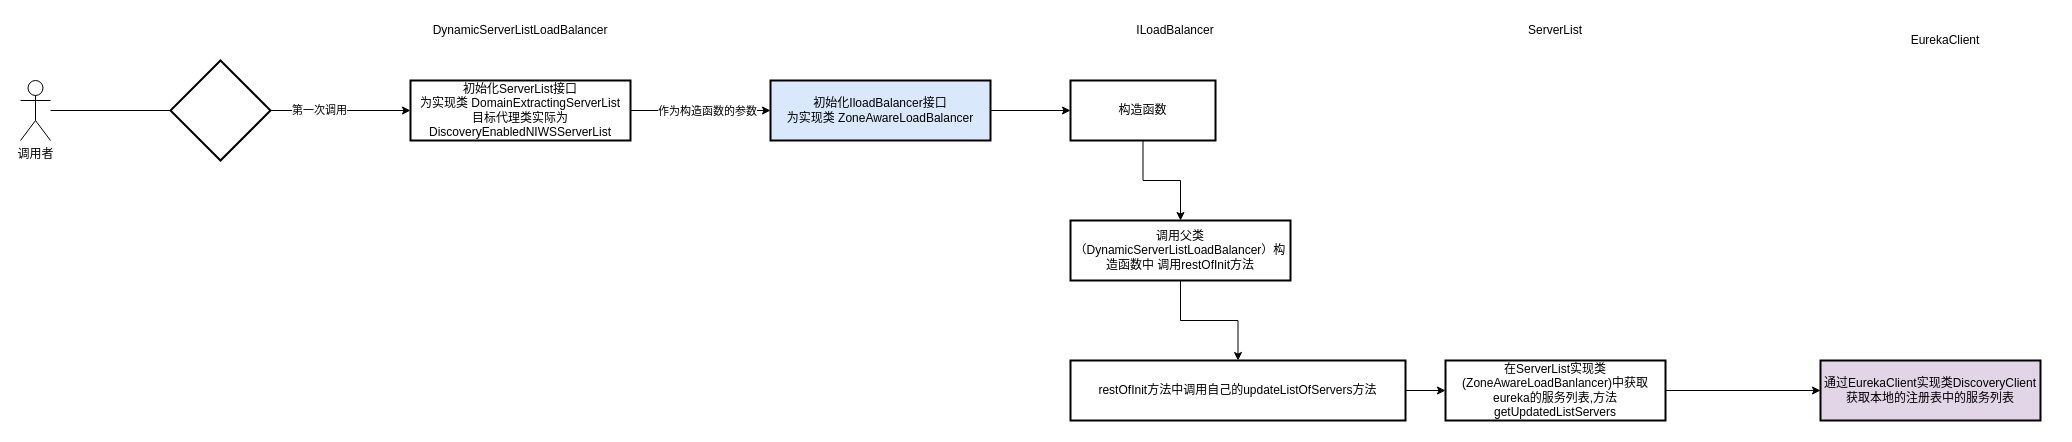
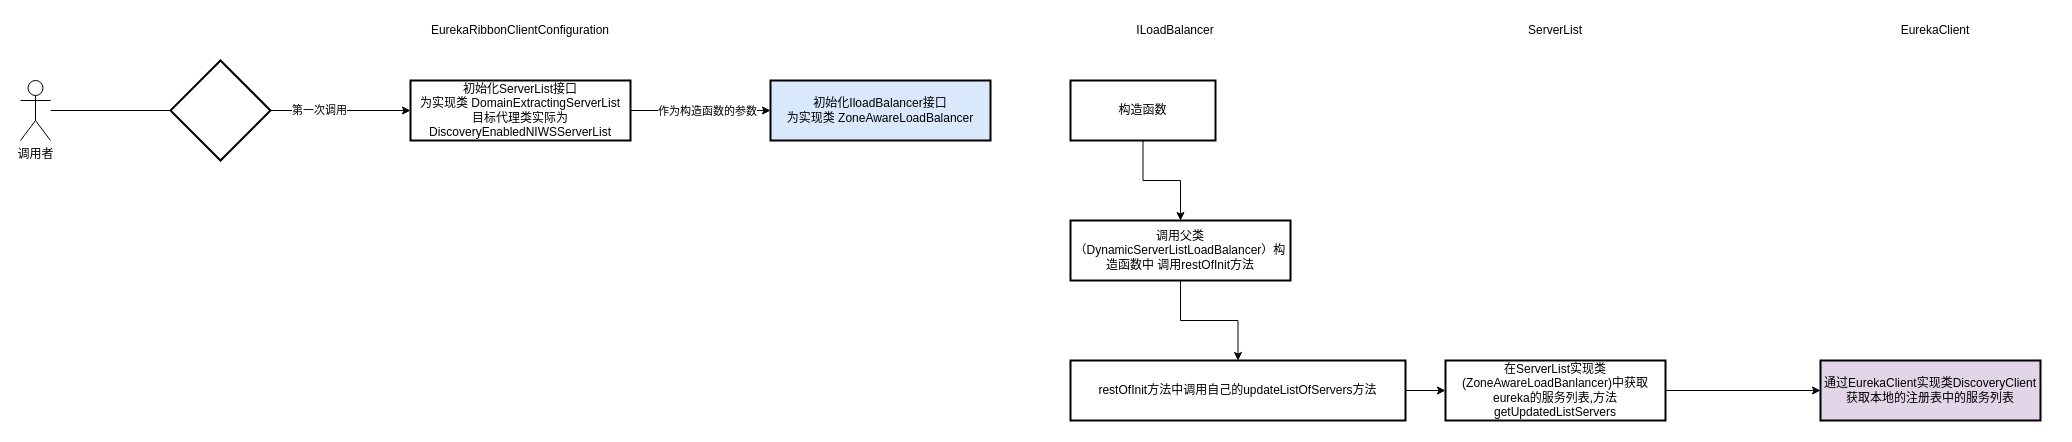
node "DynamicServerListLoadBalancer": label "DynamicServerListLoadBalancer" -> "EurekaRibbonClientConfiguration"
node "EurekaClient": moved (1946, 41) -> (1936, 31)
edge "初始化IloadBalancer接口 为实现类 ZoneAwareLoadBalancer" -> "构造函数": removed
